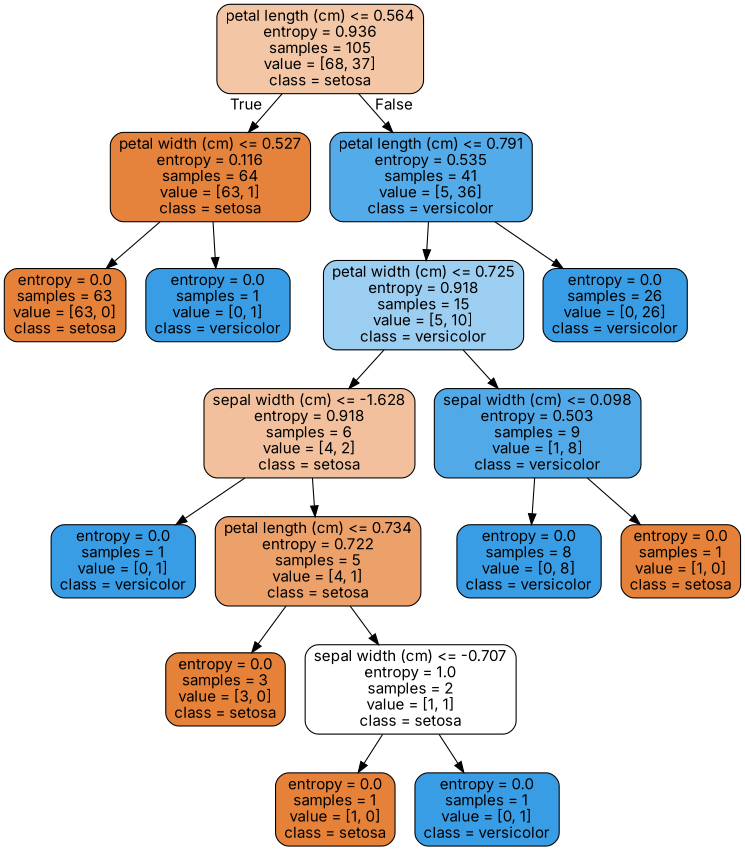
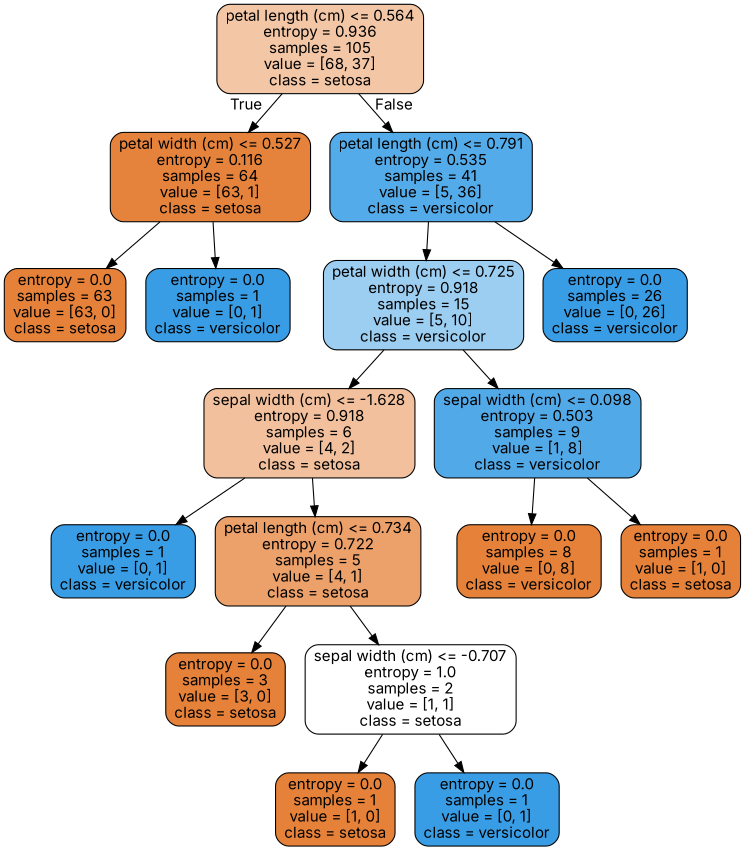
node "entropy = 0.0 samples = 8 value = [0, 8] class = versicolor": fillcolor #399de5 -> #e58139
